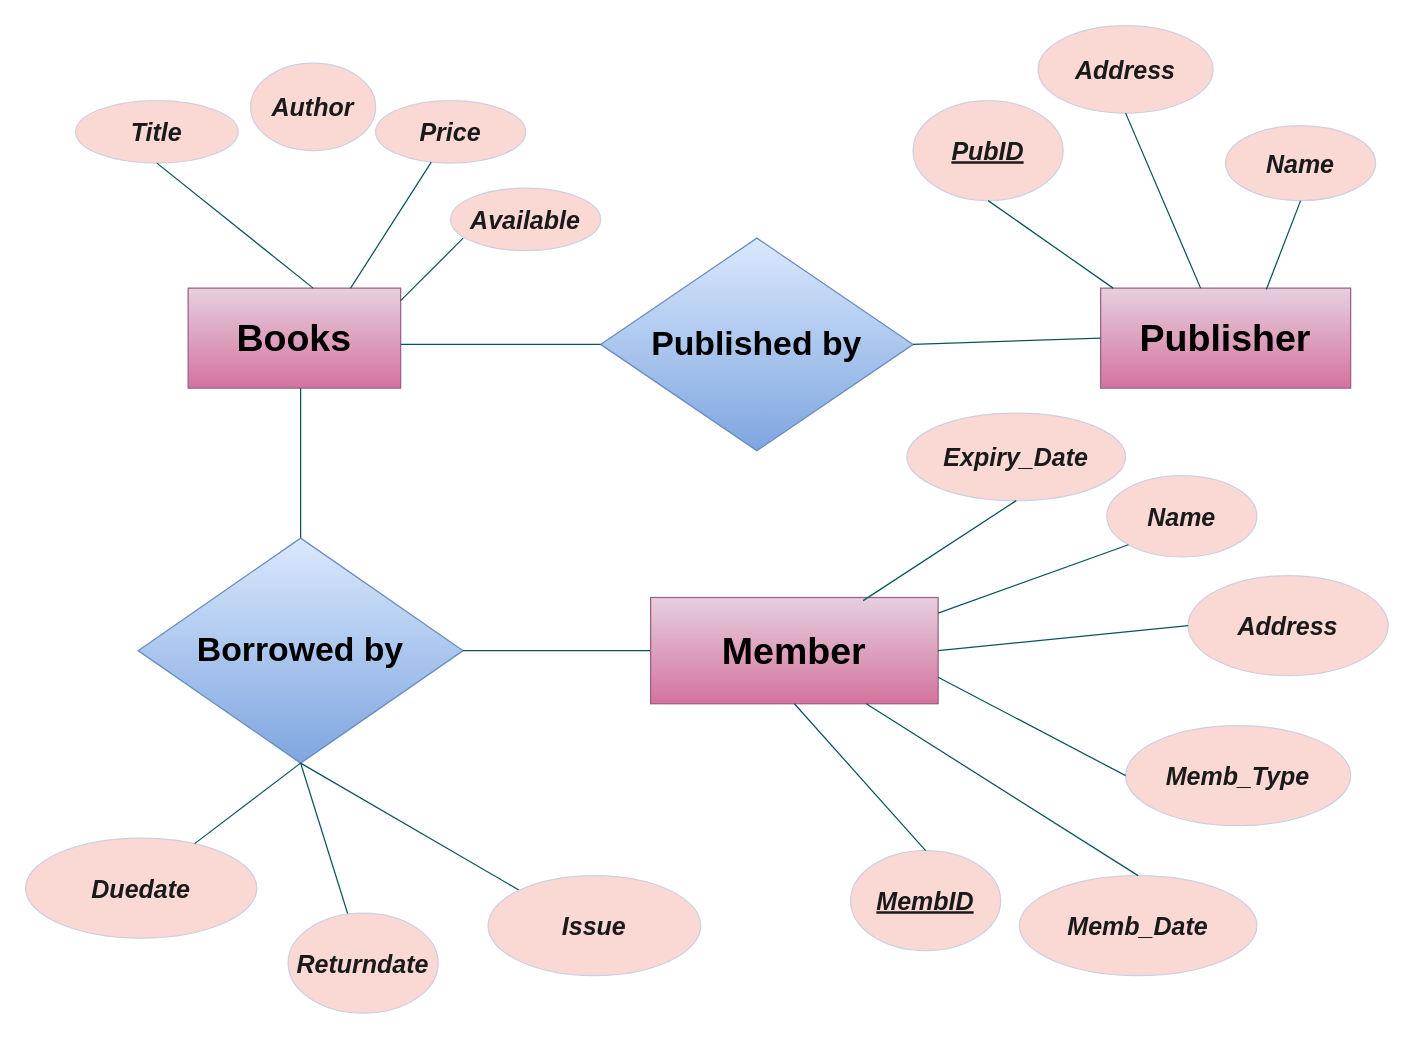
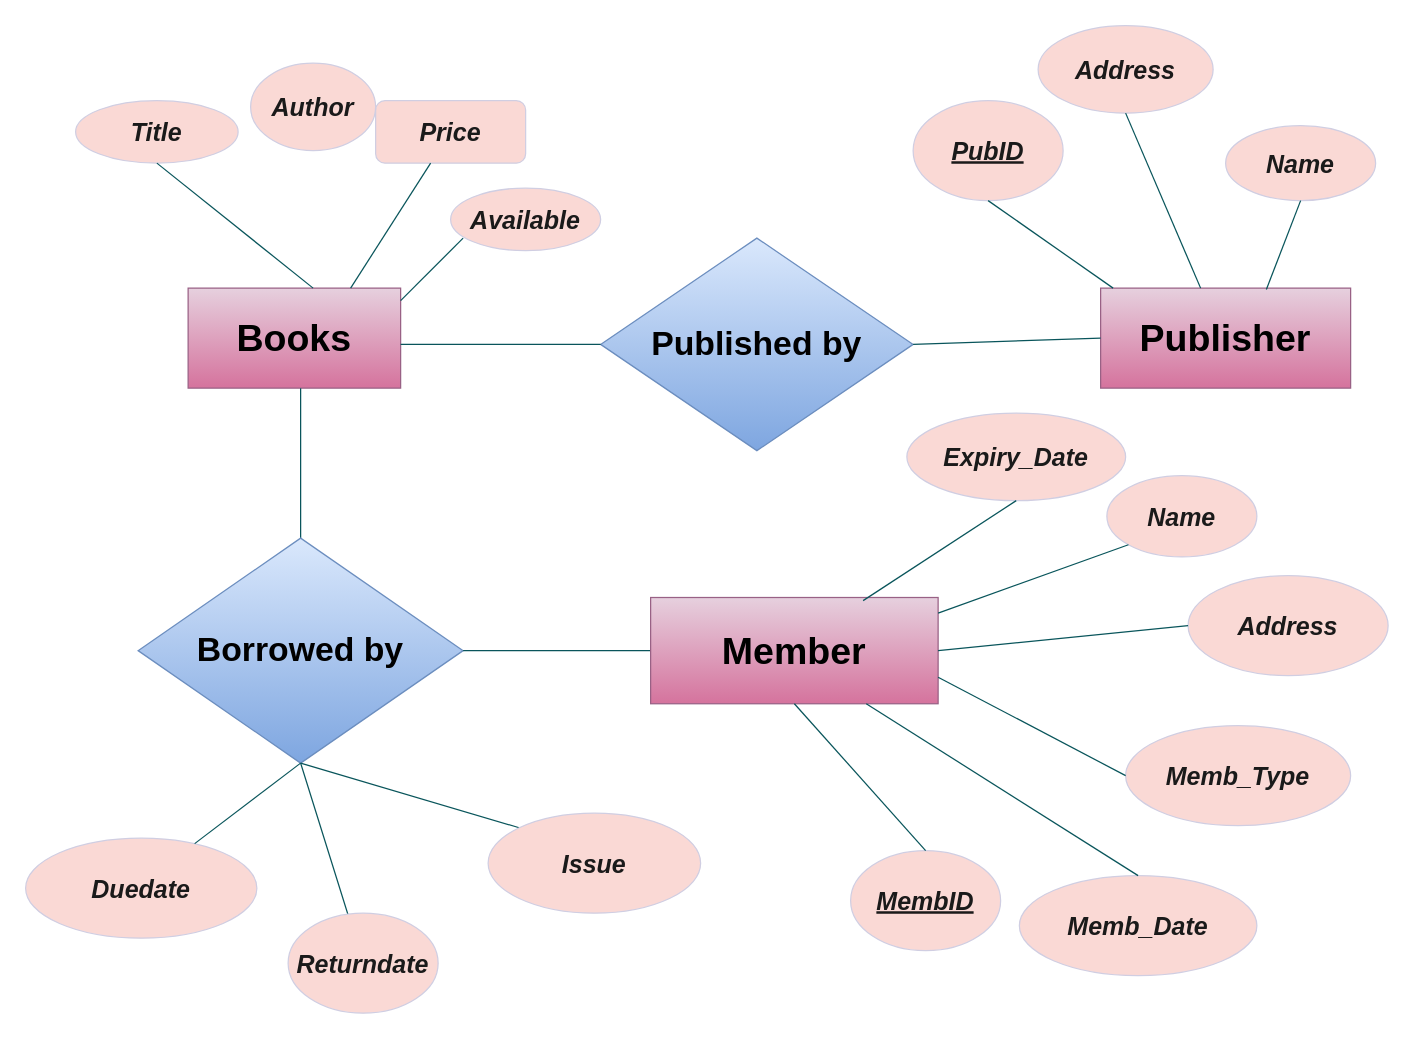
node "Price": shape ellipse -> rounded rectangle
node "Issue": moved (594, 926) -> (594, 863)
